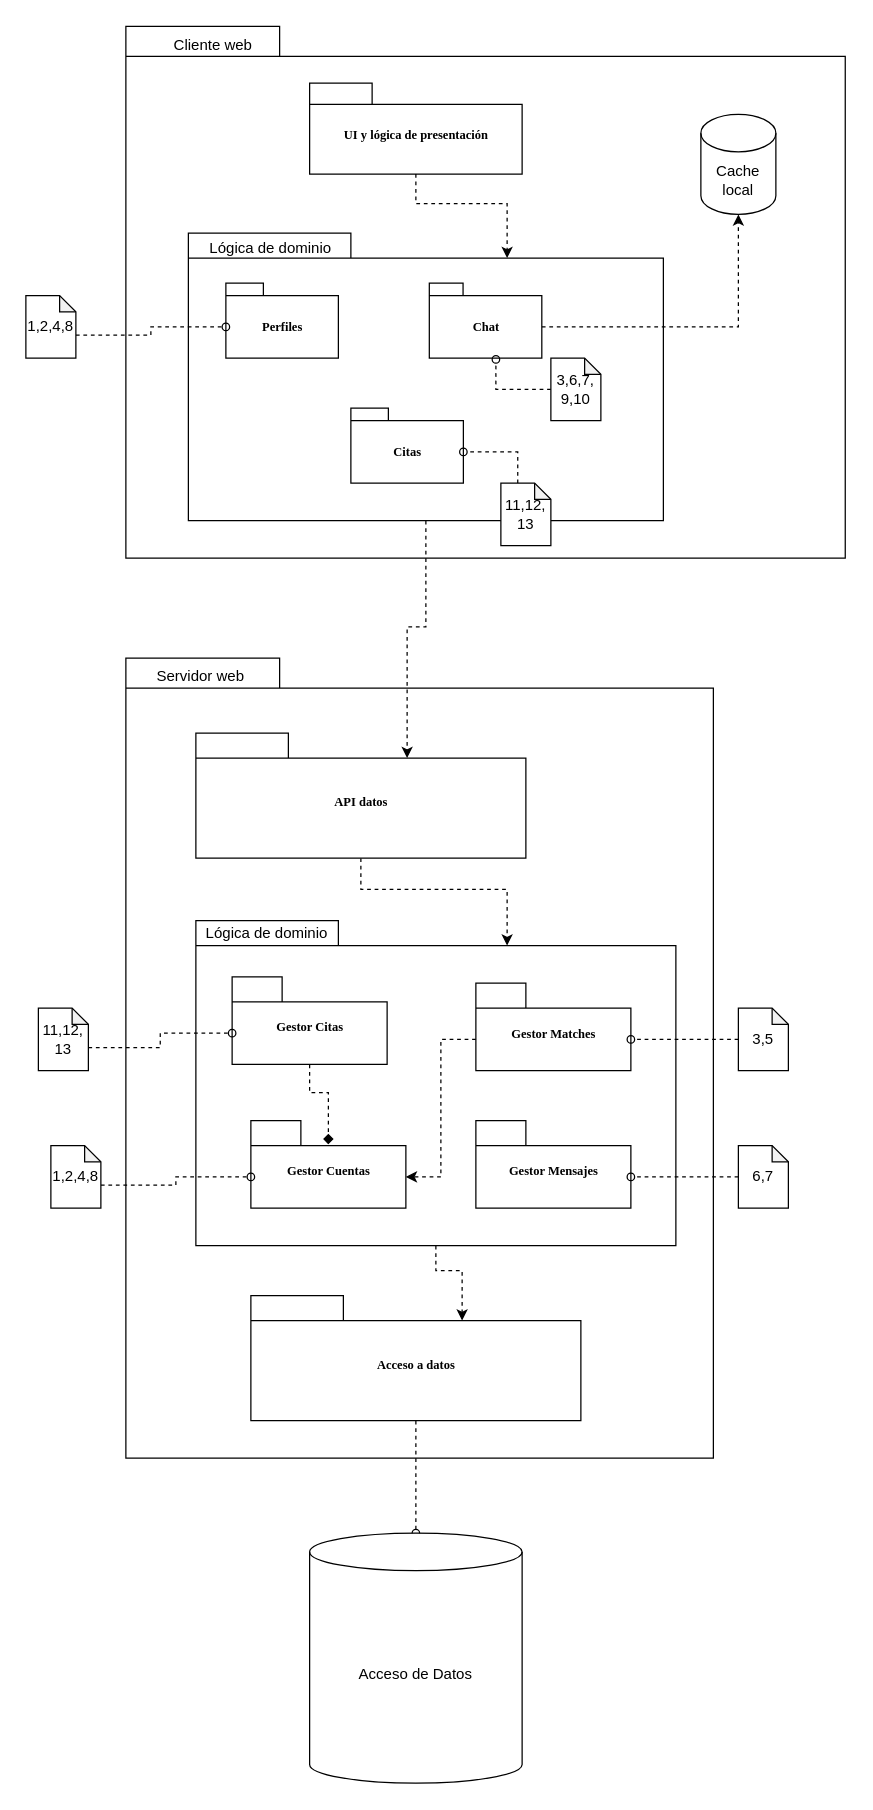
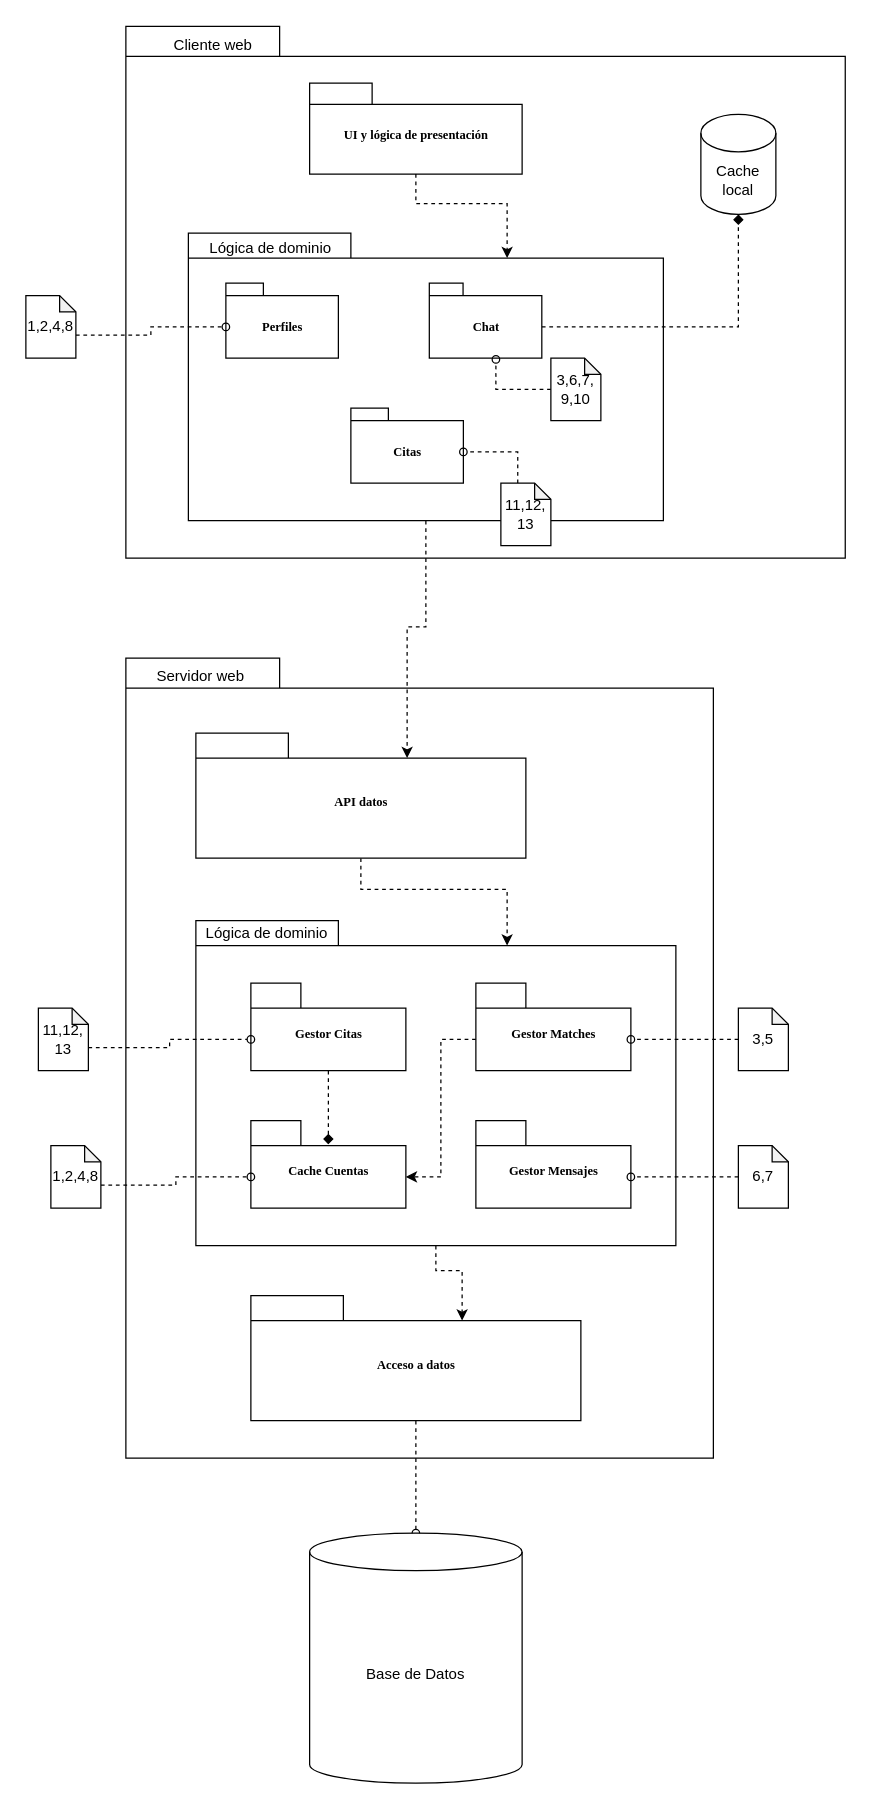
edge "Chat" -> "Cache local": arrowhead classic -> diamond
node "Gestor Citas": moved (309, 1021) -> (328, 1027)
node "Gestor Cuentas": label "Gestor Cuentas" -> "Cache Cuentas"
node "Acceso de Datos": label "Acceso de Datos" -> "Base de Datos"
